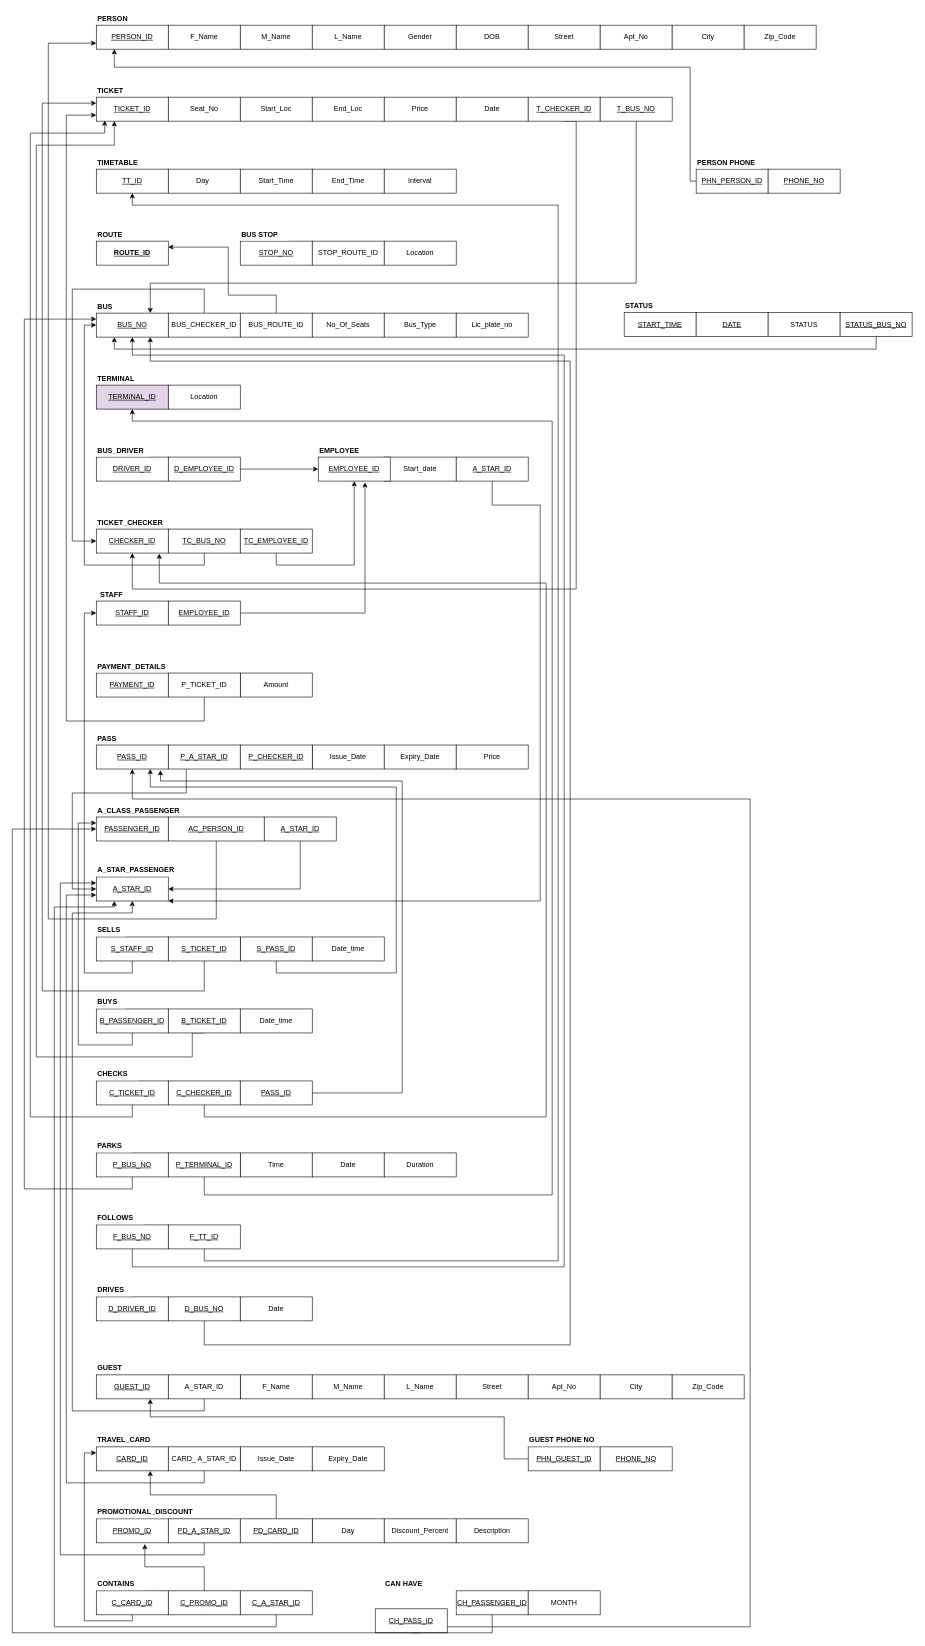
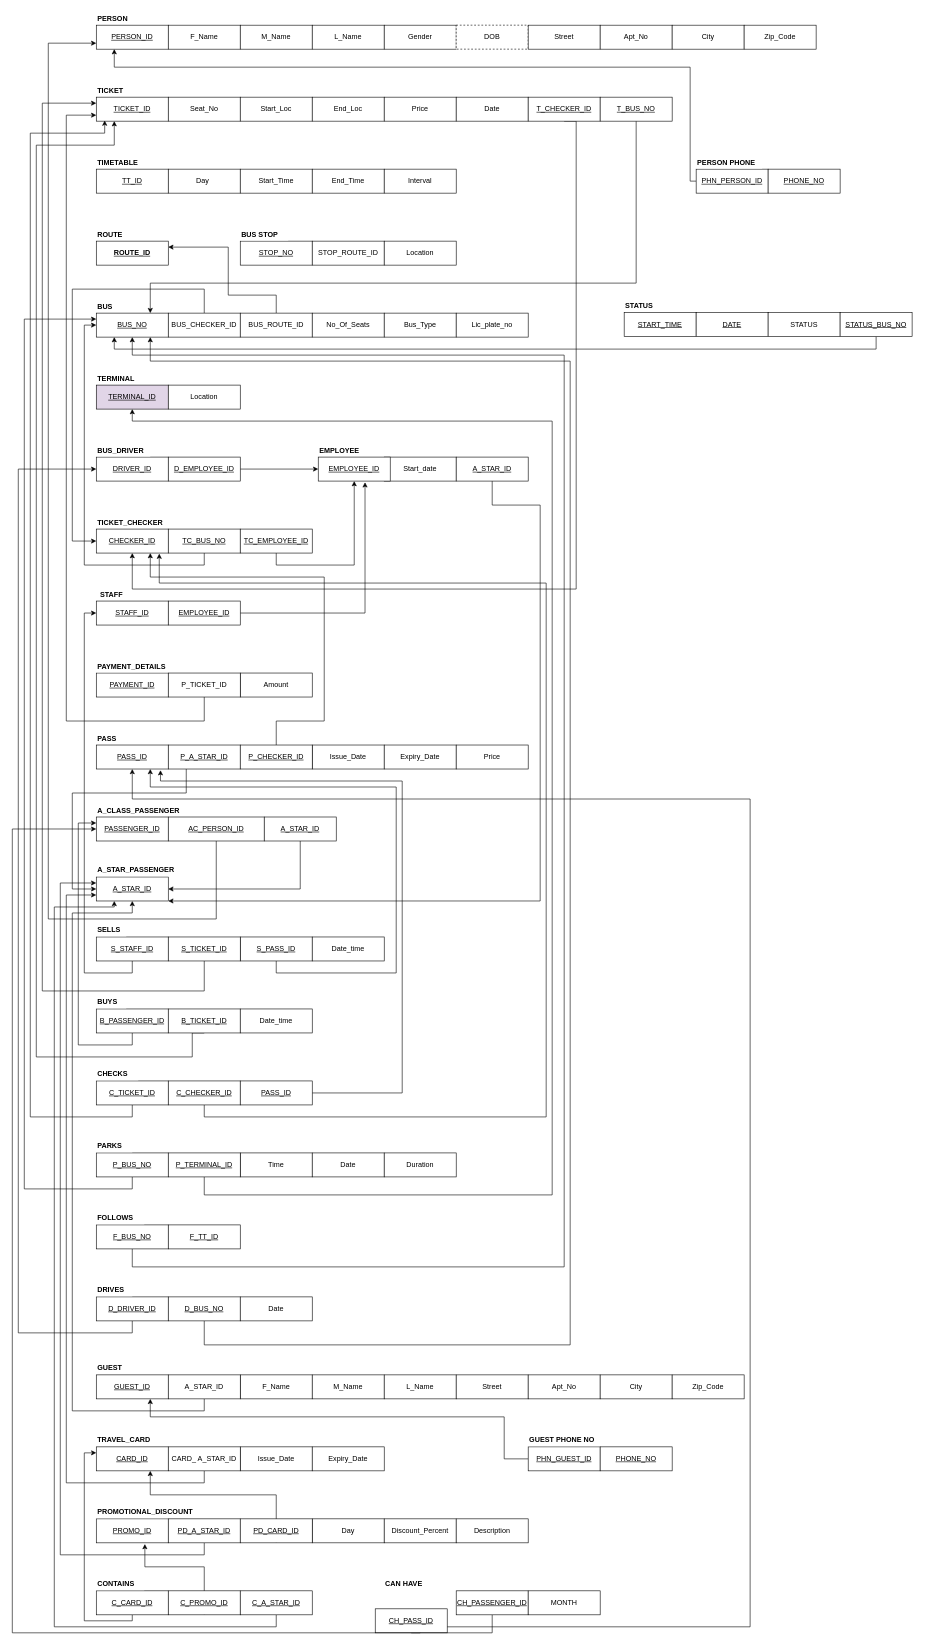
node "DOB": style solid -> dashed
edge "F_TT_ID" -> "TT_ID": removed
edge "P_CHECKER_ID" -> "CHECKER_ID": added
edge "D_DRIVER_ID" -> "DRIVER_ID": added
